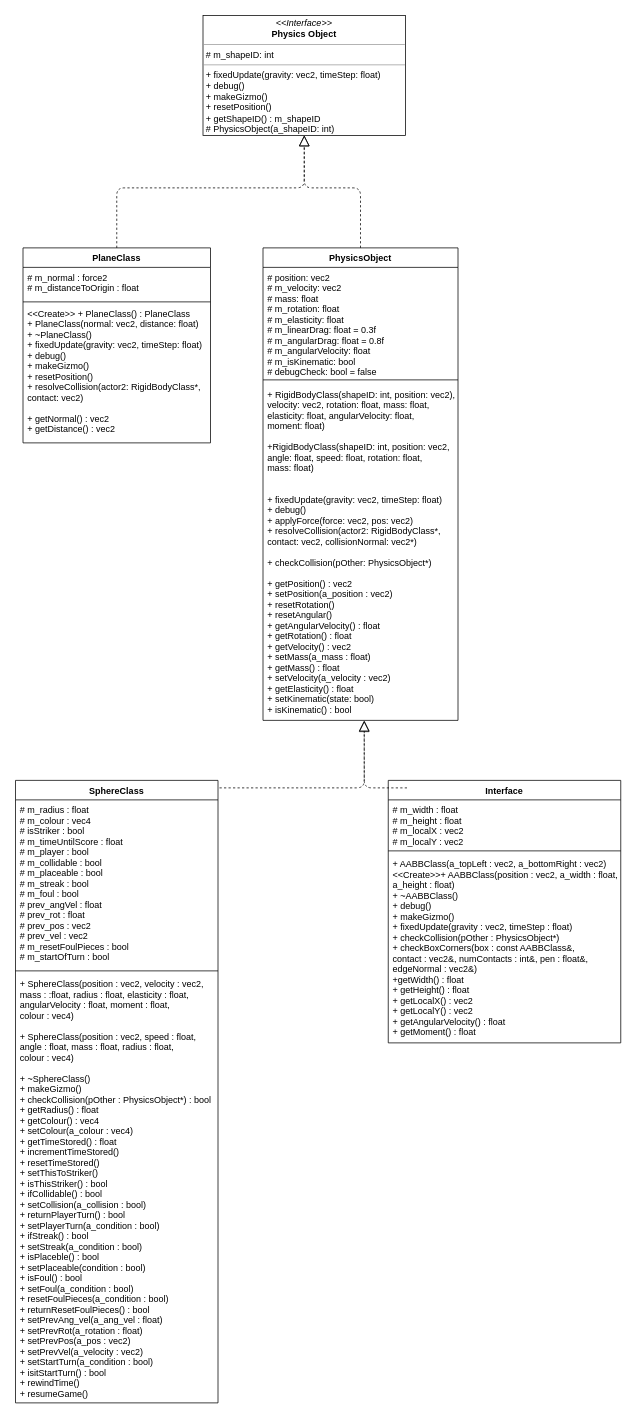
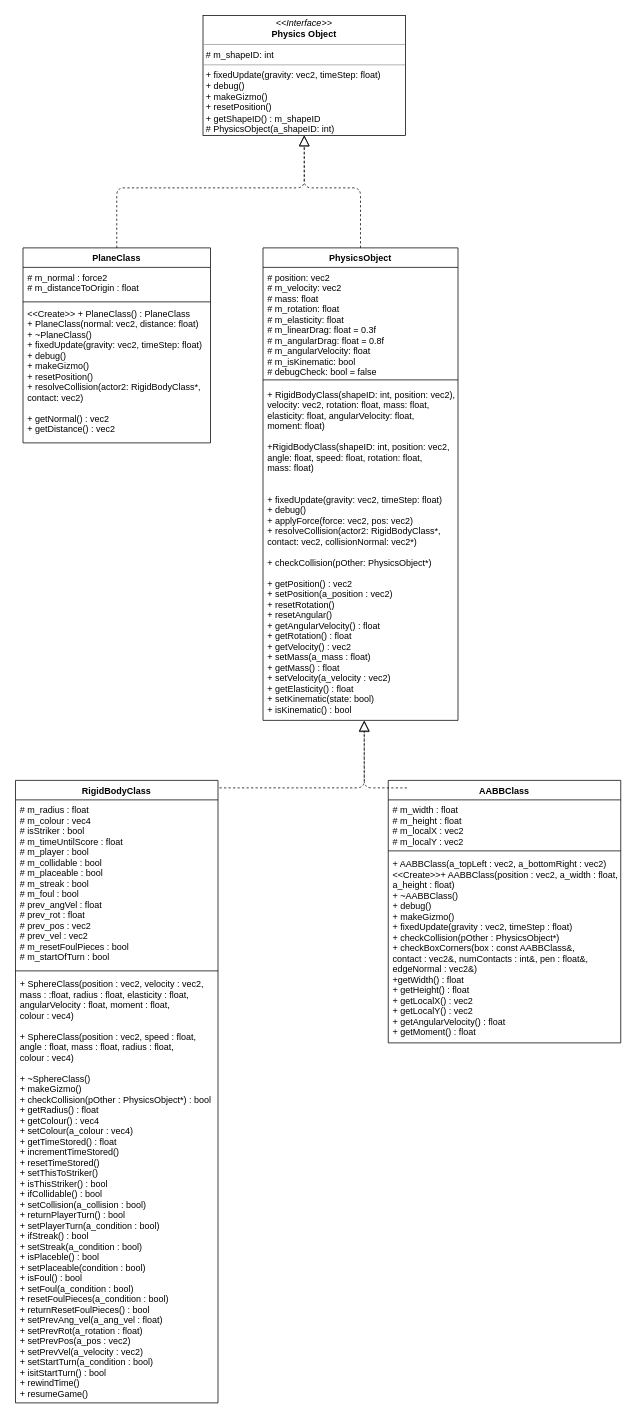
node "SphereClass": label "SphereClass" -> "RigidBodyClass"
node "Interface": label "Interface" -> "AABBClass"
